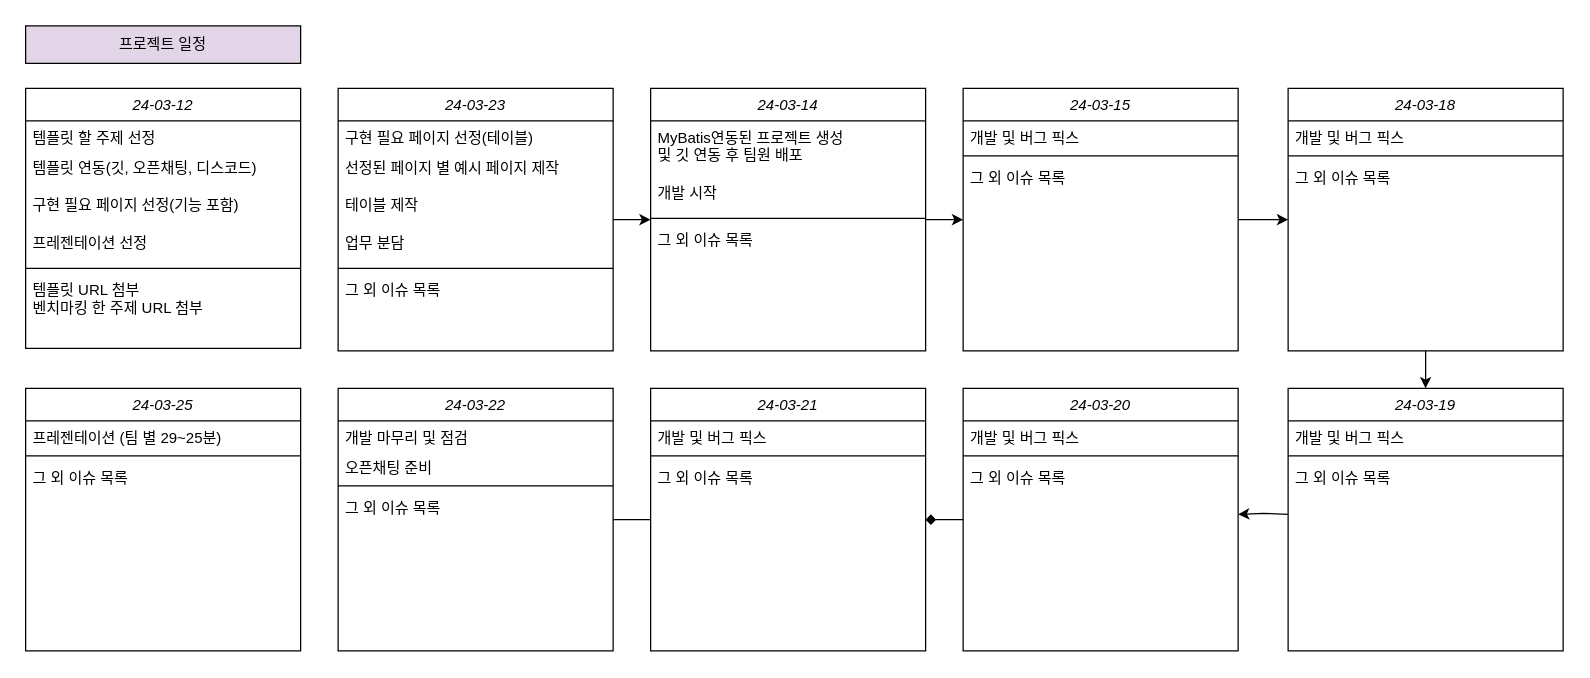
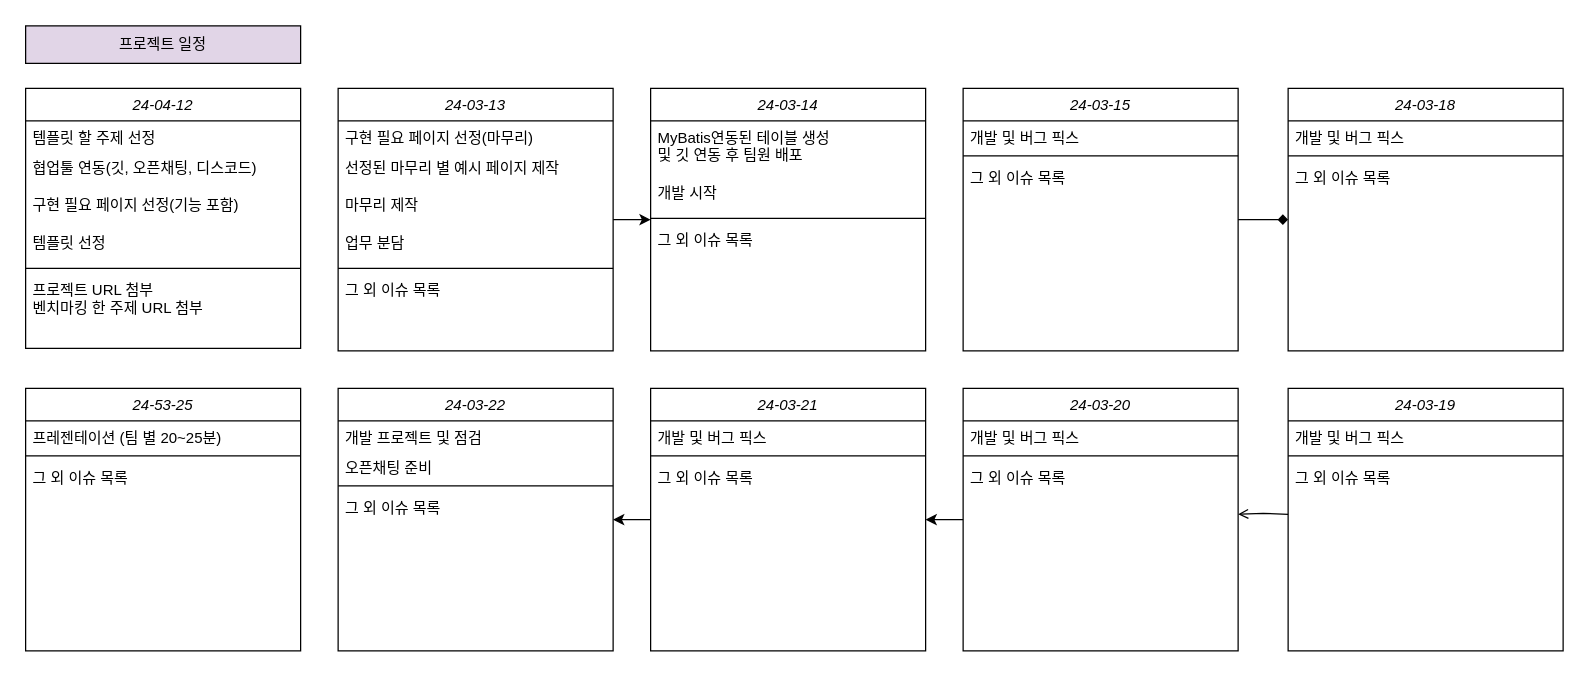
node "24-03-12": label "24-03-12" -> "24-04-12"
node "24-03-23": label "24-03-23" -> "24-03-13"
node "구현 필요 페이지 선정(테이블)": label "구현 필요 페이지 선정(테이블)" -> "구현 필요 페이지 선정(마무리)"
node "MyBatis연동된 프로젝트 생성 및 깃 연동 후 팀원 배포": label "MyBatis연동된 프로젝트 생성 및 깃 연동 후 팀원 배포" -> "MyBatis연동된 테이블 생성 및 깃 연동 후 팀원 배포"
node "템플릿 연동(깃, 오픈채팅, 디스코드)": label "템플릿 연동(깃, 오픈채팅, 디스코드)" -> "협업툴 연동(깃, 오픈채팅, 디스코드)"
node "선정된 페이지 별 예시 페이지 제작": label "선정된 페이지 별 예시 페이지 제작" -> "선정된 마무리 별 예시 페이지 제작"
node "테이블 제작": label "테이블 제작" -> "마무리 제작"
edge "24-03-14" -> "24-03-15": removed
edge "24-03-15" -> "24-03-18": arrowhead classic -> diamond
node "프레젠테이션 선정": label "프레젠테이션 선정" -> "템플릿 선정"
node "템플릿 URL 첨부 벤치마킹 한 주제 URL 첨부": label "템플릿 URL 첨부 벤치마킹 한 주제 URL 첨부" -> "프로젝트 URL 첨부 벤치마킹 한 주제 URL 첨부"
edge "24-03-18" -> "24-03-19": removed
node "24-03-25": label "24-03-25" -> "24-53-25"
node "프레젠테이션 (팀 별 29~25분)": label "프레젠테이션 (팀 별 29~25분)" -> "프레젠테이션 (팀 별 20~25분)"
node "개발 마무리 및 점검": label "개발 마무리 및 점검" -> "개발 프로젝트 및 점검"
edge "24-03-19" -> "24-03-20": arrowhead classic -> open
edge "24-03-22" -- "24-03-21": arrowhead none -> classic
edge "24-03-20" -> "24-03-21": arrowhead diamond -> classic
